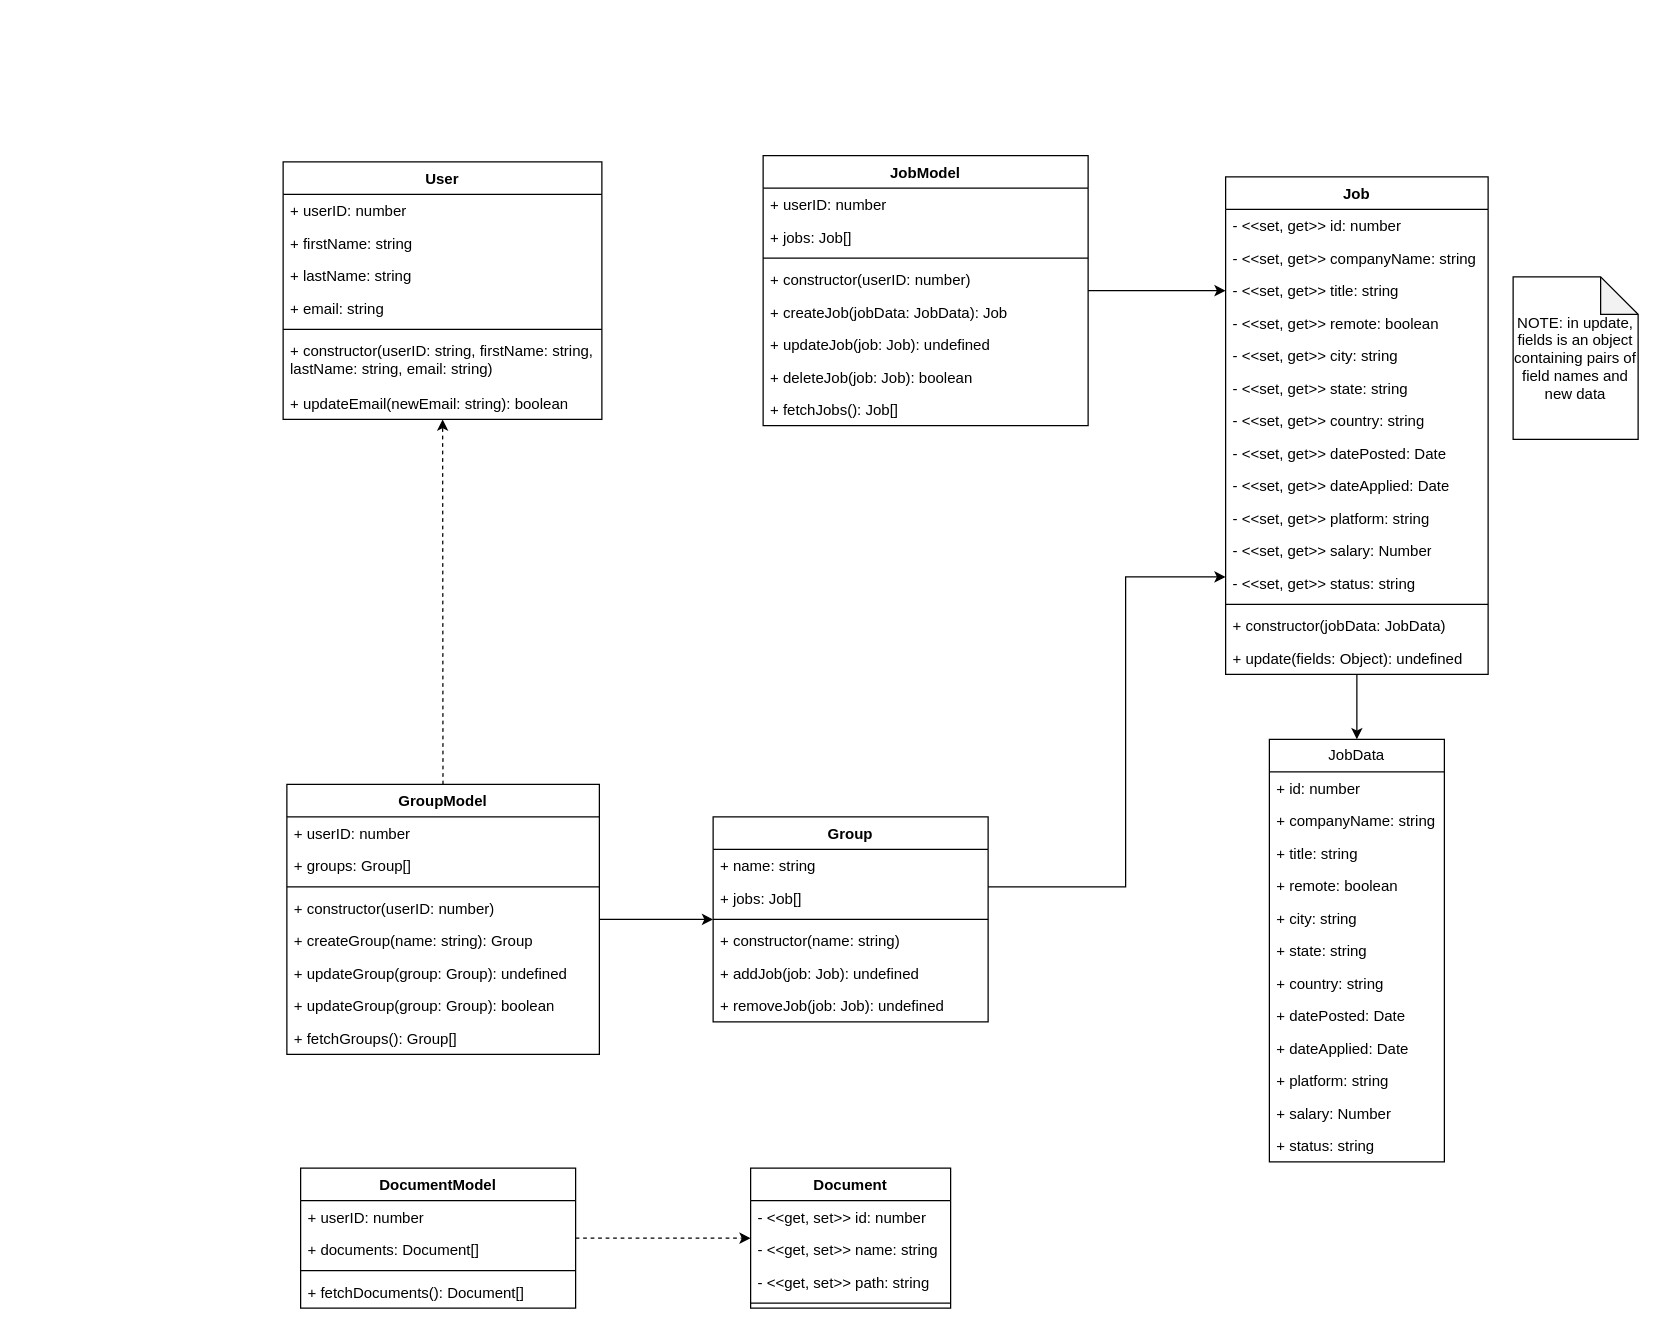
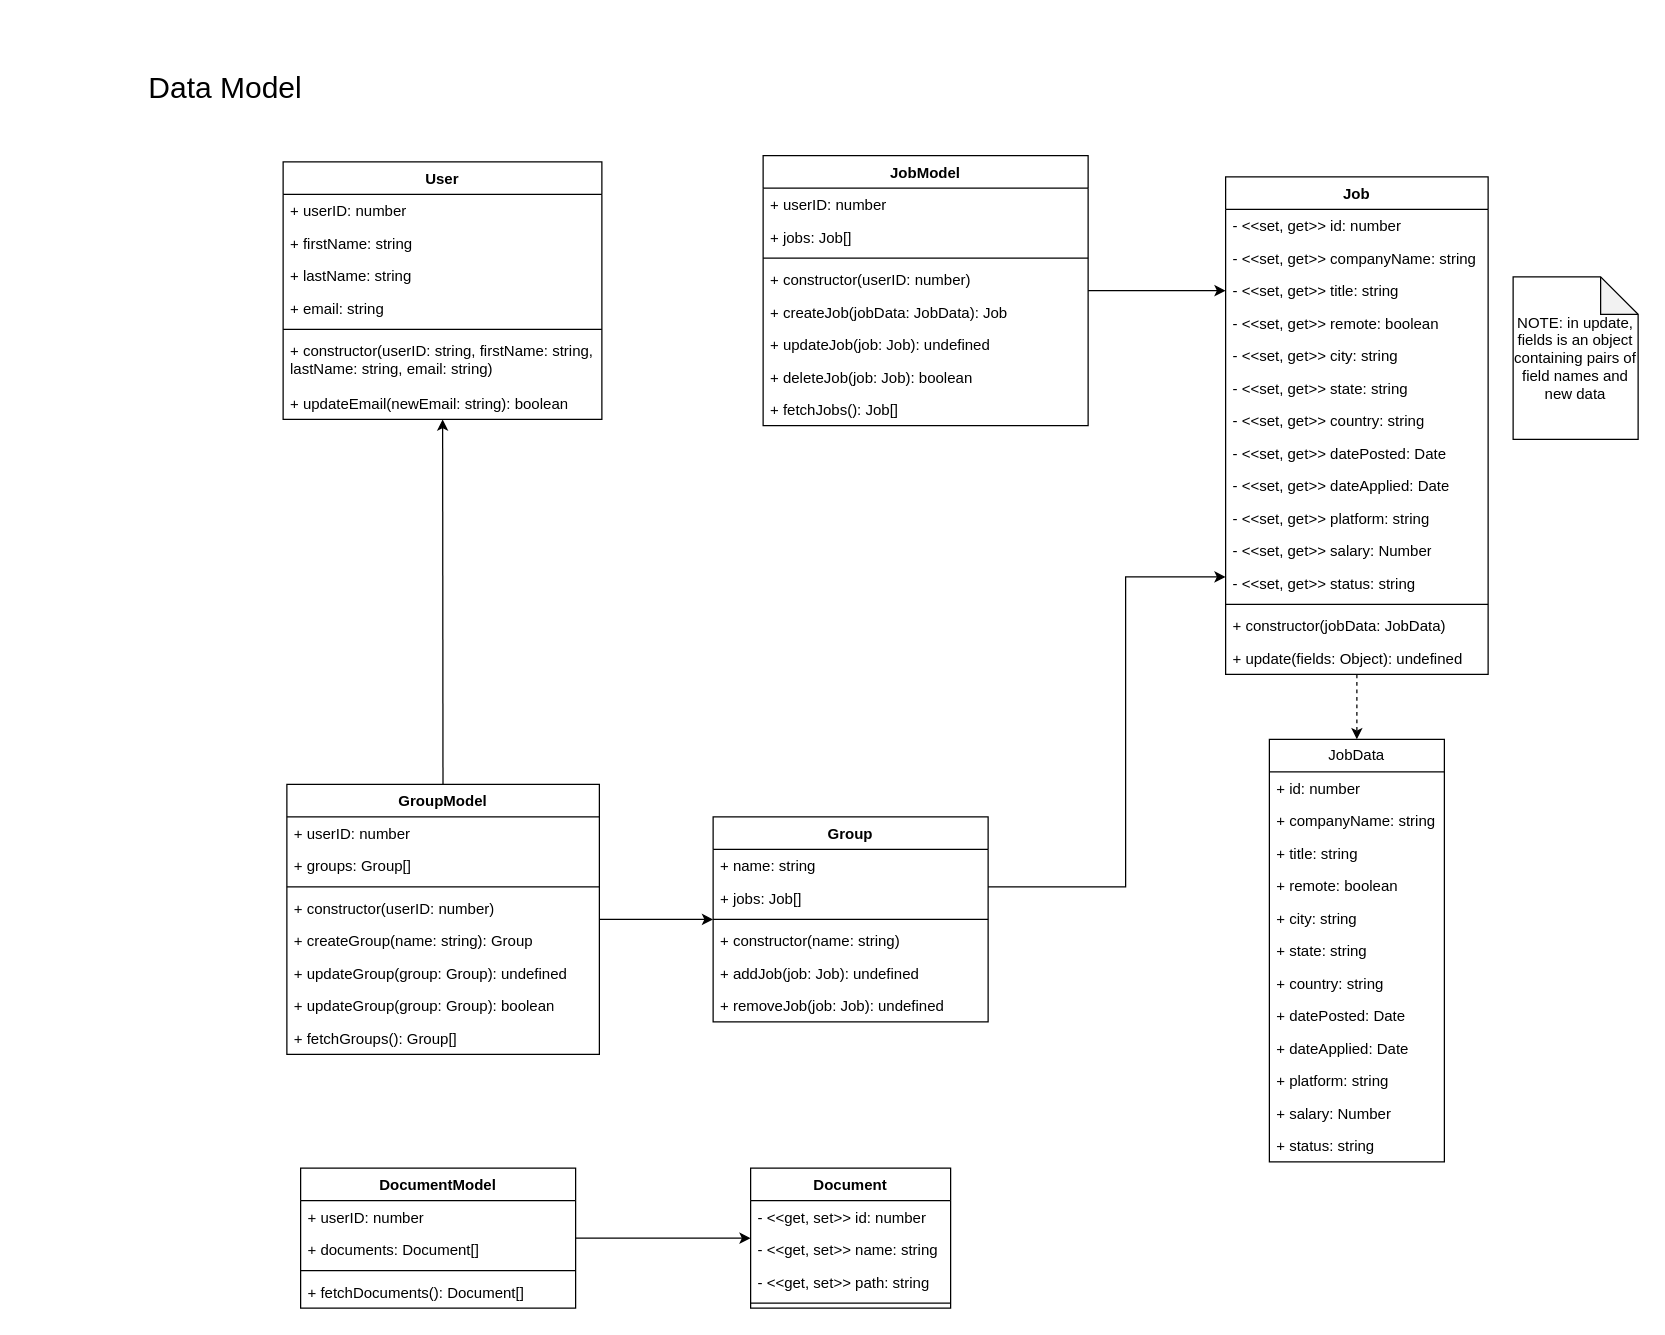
node "Data Model": added
edge "GroupModel" -> "User": style dashed -> solid
edge "Job" -> "JobData": style solid -> dashed
edge "DocumentModel" -> "Document": style dashed -> solid
